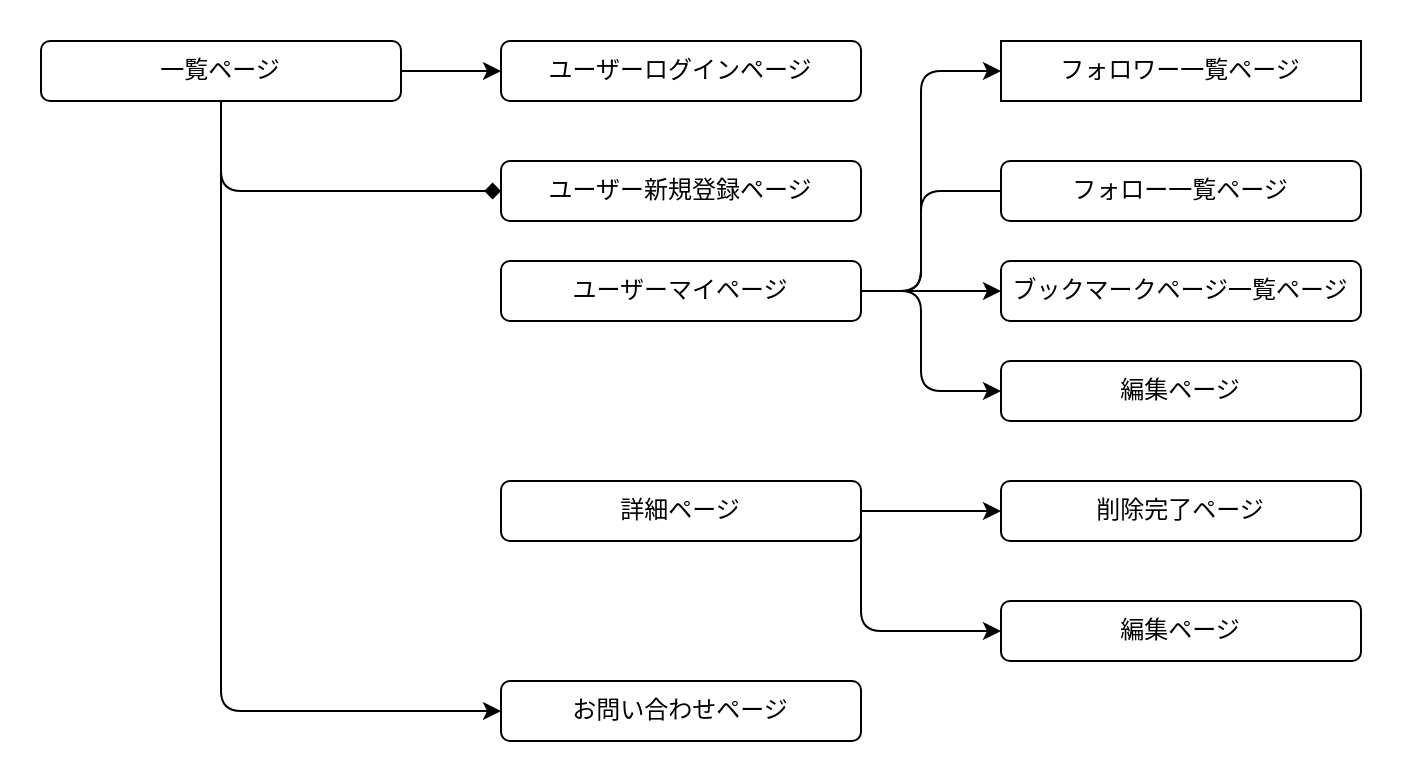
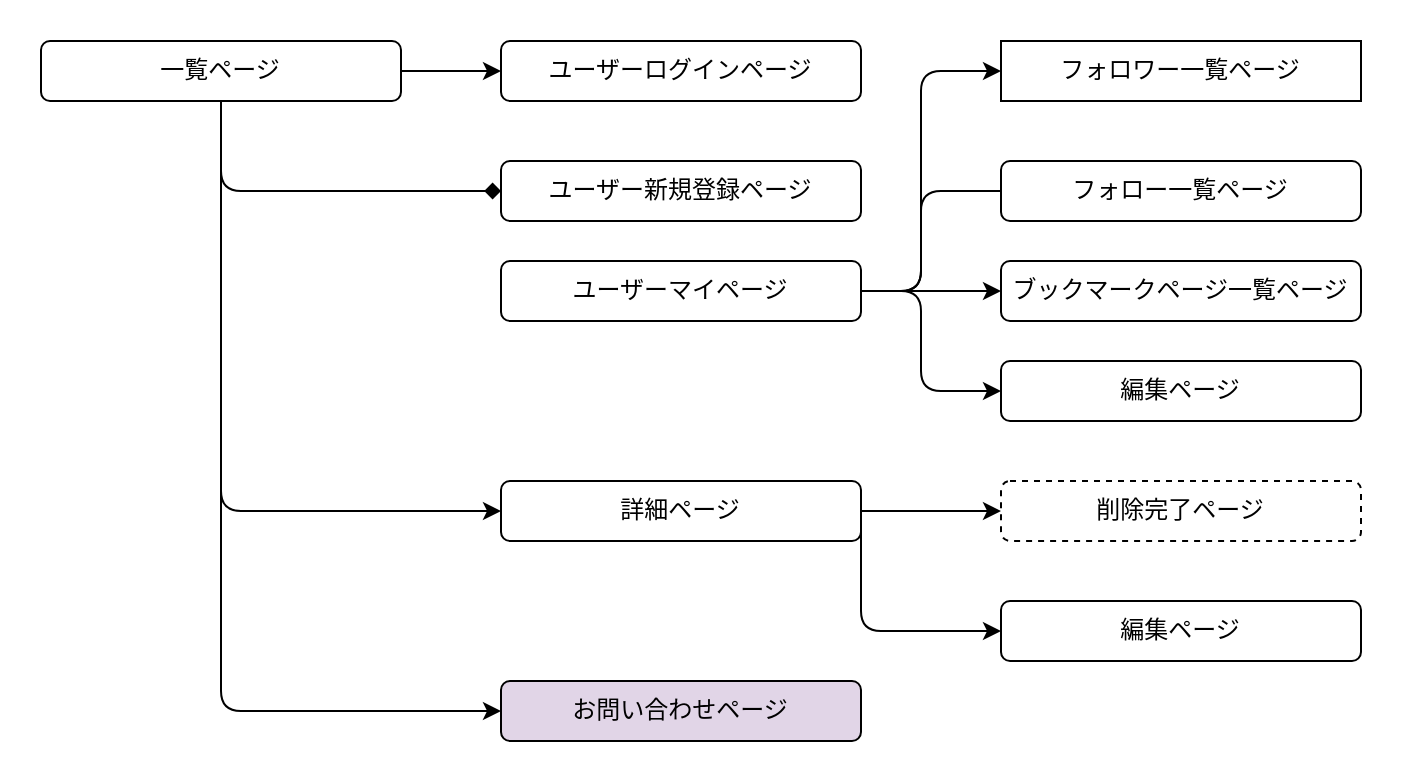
edge "一覧ページ" -> "詳細ページ": added
node "削除完了ページ": style solid -> dashed
node "お問い合わせページ": fillcolor #ffffff -> #e1d5e7
